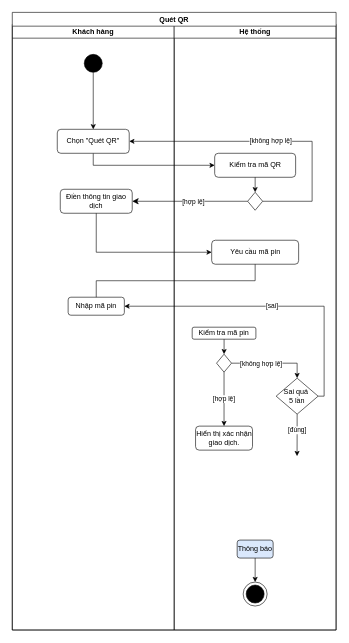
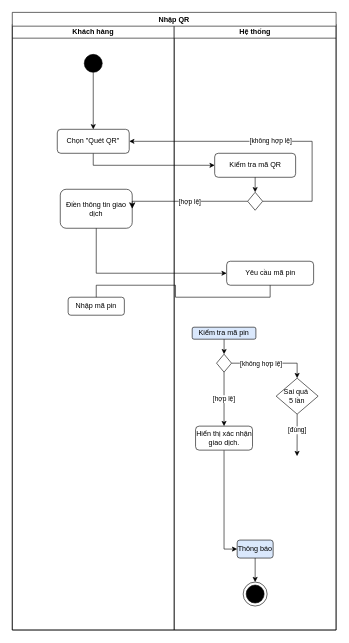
node "Quét QR": label "Quét QR" -> "Nhập QR"
node "Điền thông tin giao dịch": size 72x24 -> 72x39
node "Yêu cầu mã pin": moved (255, 252) -> (270, 273)
edge "Sai quá 5 lần" -> "Nhập mã pin": removed, label "[sai]"
node "Kiểm tra mã pin": fillcolor #ffffff -> #dae8fc
edge "Hiển thị xác nhận giao dịch." -> "Thông báo": added
